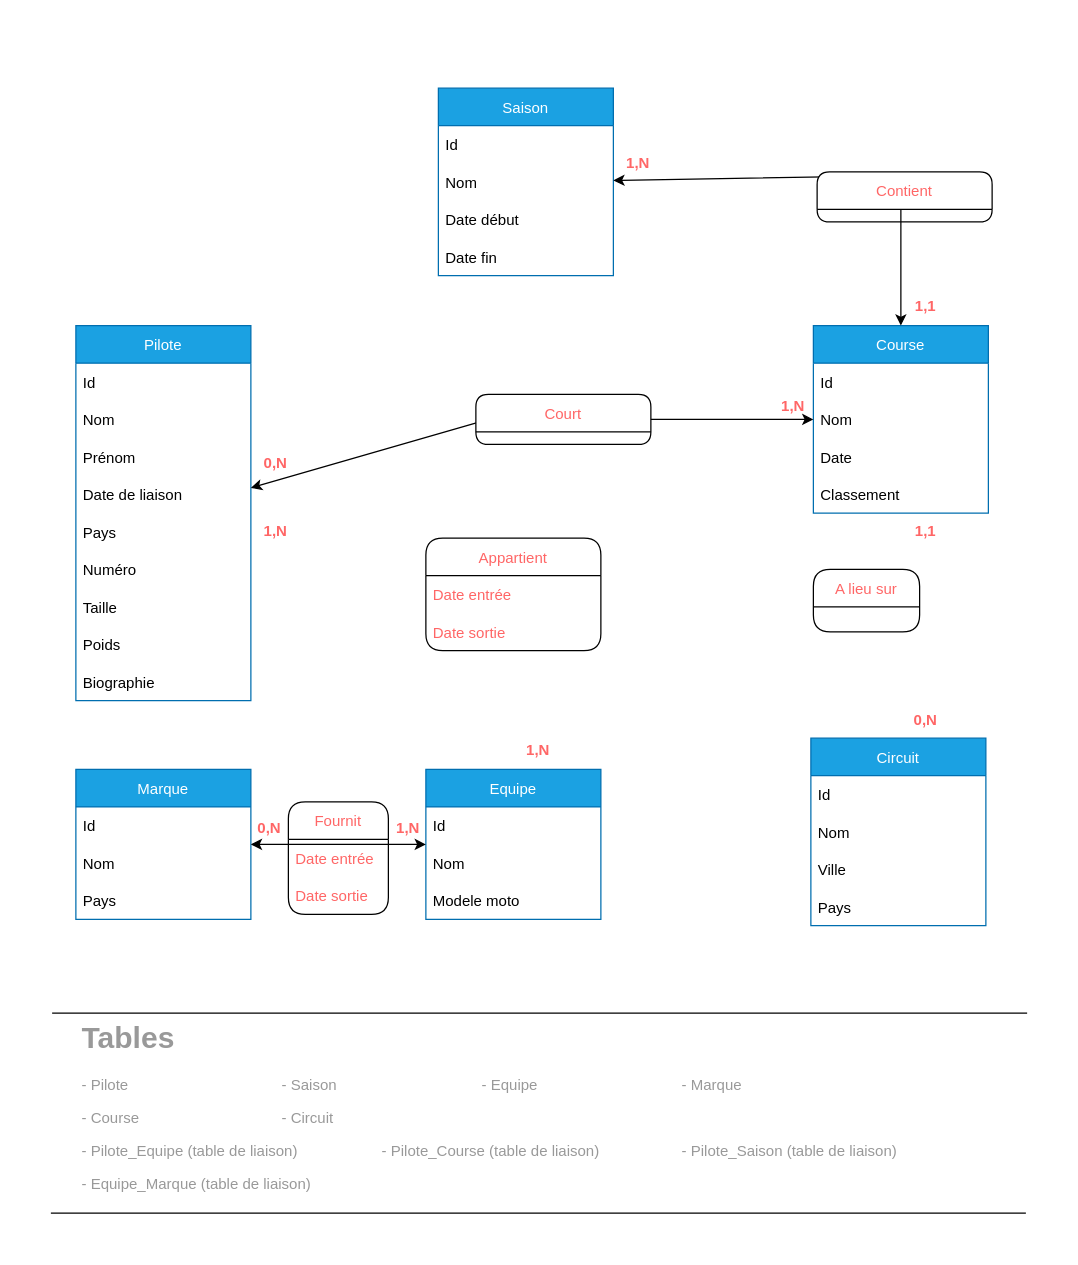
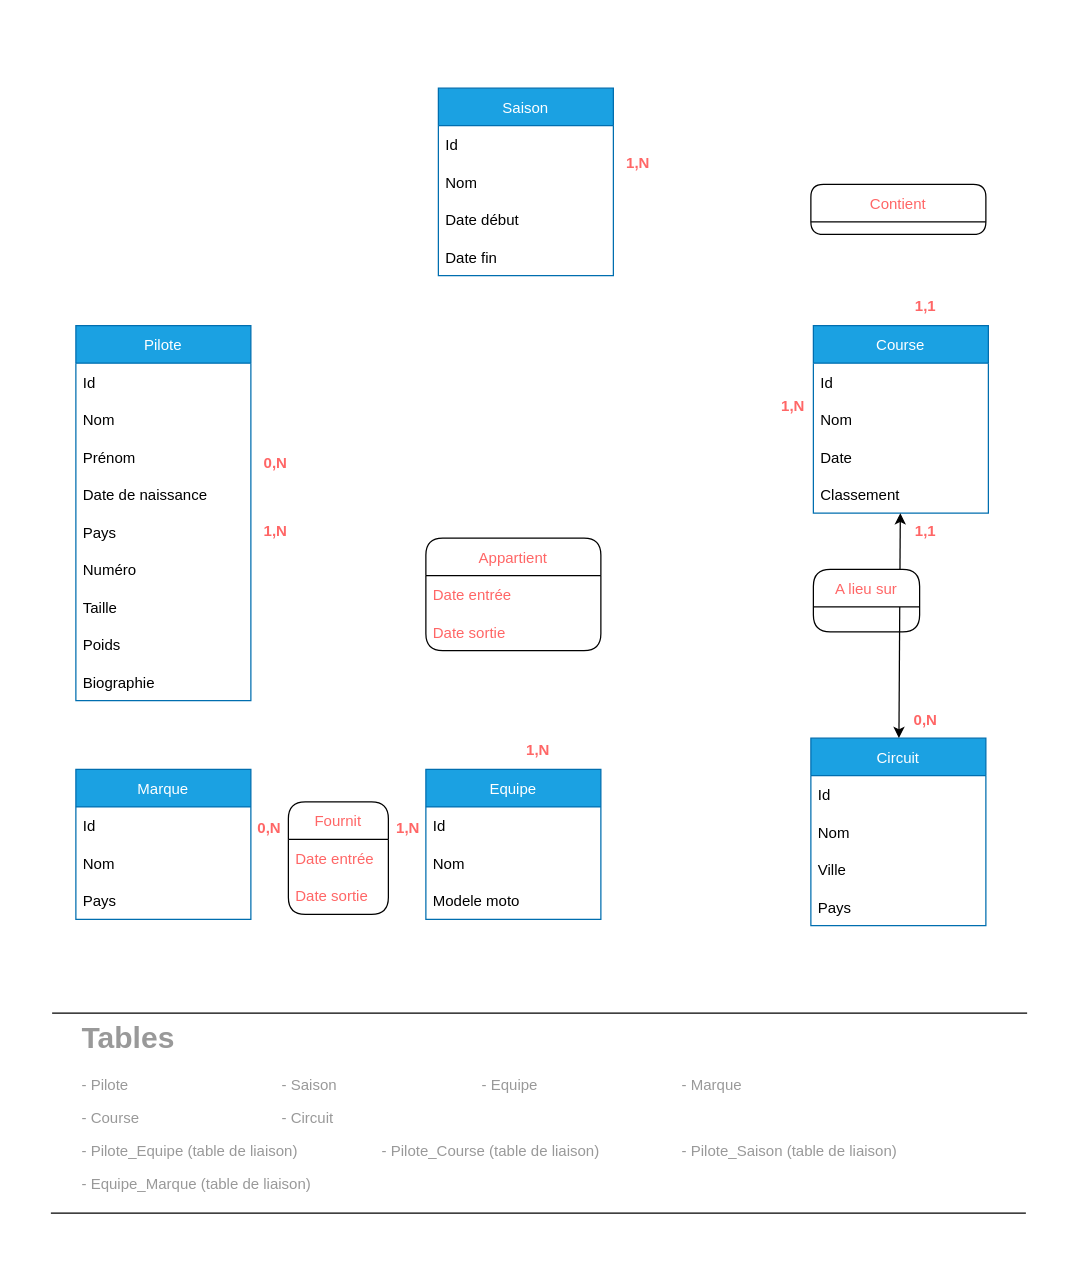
edge "Saison" -- "Course": removed
node "Contient": moved (904, 197) -> (898, 209)
node "Court": removed
edge "Course" -- "Pilote": removed
node "Date de liaison": label "Date de liaison" -> "Date de naissance"
edge "Course" -- "Circuit": added
edge "Marque" -- "Equipe": removed
